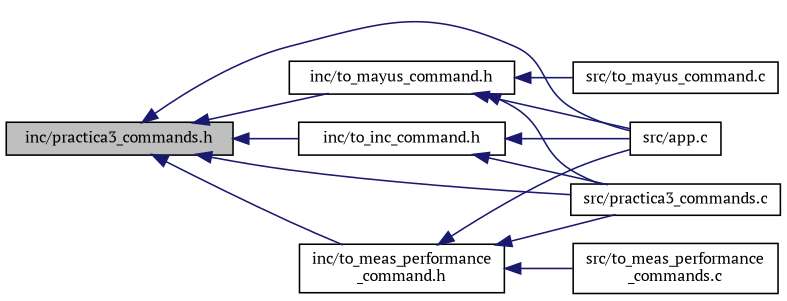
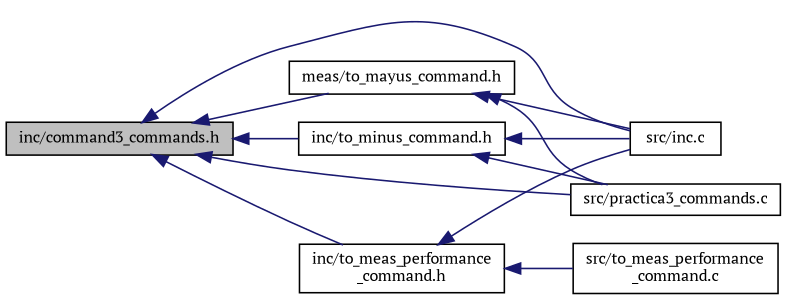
node "inc/to_mayus_command.h": label "inc/to_mayus_command.h" -> "meas/to_mayus_command.h"
node "src/to_mayus_command.c": removed
node "inc/practica3_commands.h": label "inc/practica3_commands.h" -> "inc/command3_commands.h"
node "inc/to_inc_command.h": label "inc/to_inc_command.h" -> "inc/to_minus_command.h"
node "src/app.c": label "src/app.c" -> "src/inc.c"
edge "src/practica3_commands.c" -> "inc/to_meas_performance _command.h": removed
node "src/to_meas_performance _commands.c": label "src/to_meas_performance _commands.c" -> "src/to_meas_performance _command.c"
